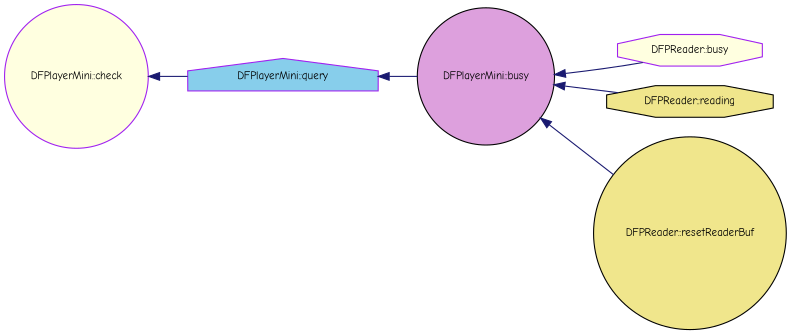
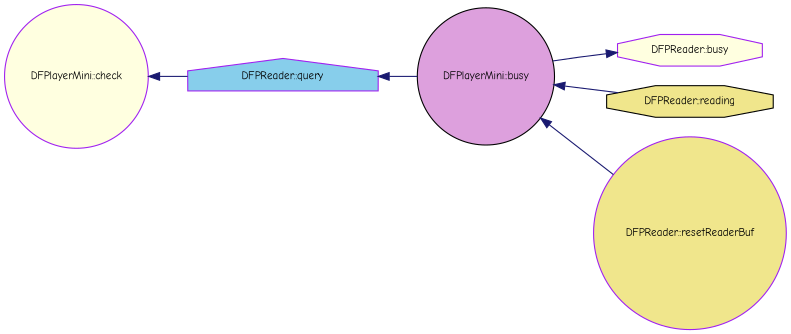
edge "DFPReader::busy" -> "DFPlayerMini::busy": reversed
node "DFPlayerMini::query": label "DFPlayerMini::query" -> "DFPReader::query"
node "DFPReader::resetReaderBuf": color black -> purple
